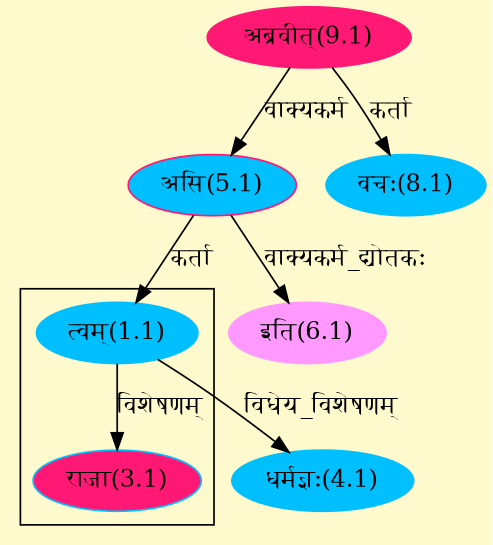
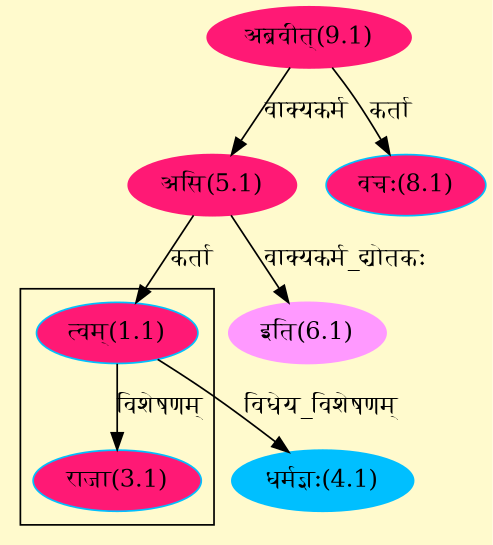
node "असि(5.1)": fillcolor #00bfff -> #ff1975
node "वचः(8.1)": fillcolor #00bfff -> #ff1975
node "त्वम्(1.1)": fillcolor #00bfff -> #ff1975
